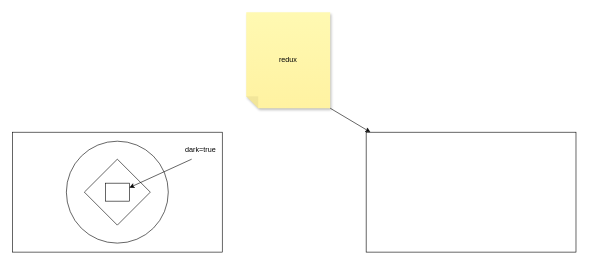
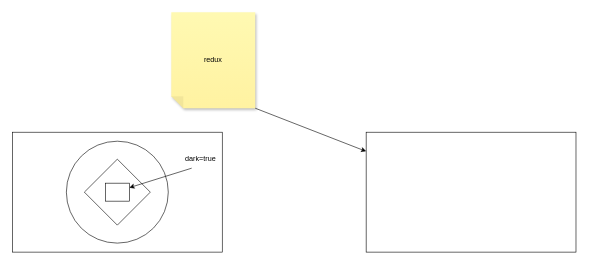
node "redux": moved (288, 60) -> (213, 60)
node "dark=true": moved (201, 150) -> (201, 159)
